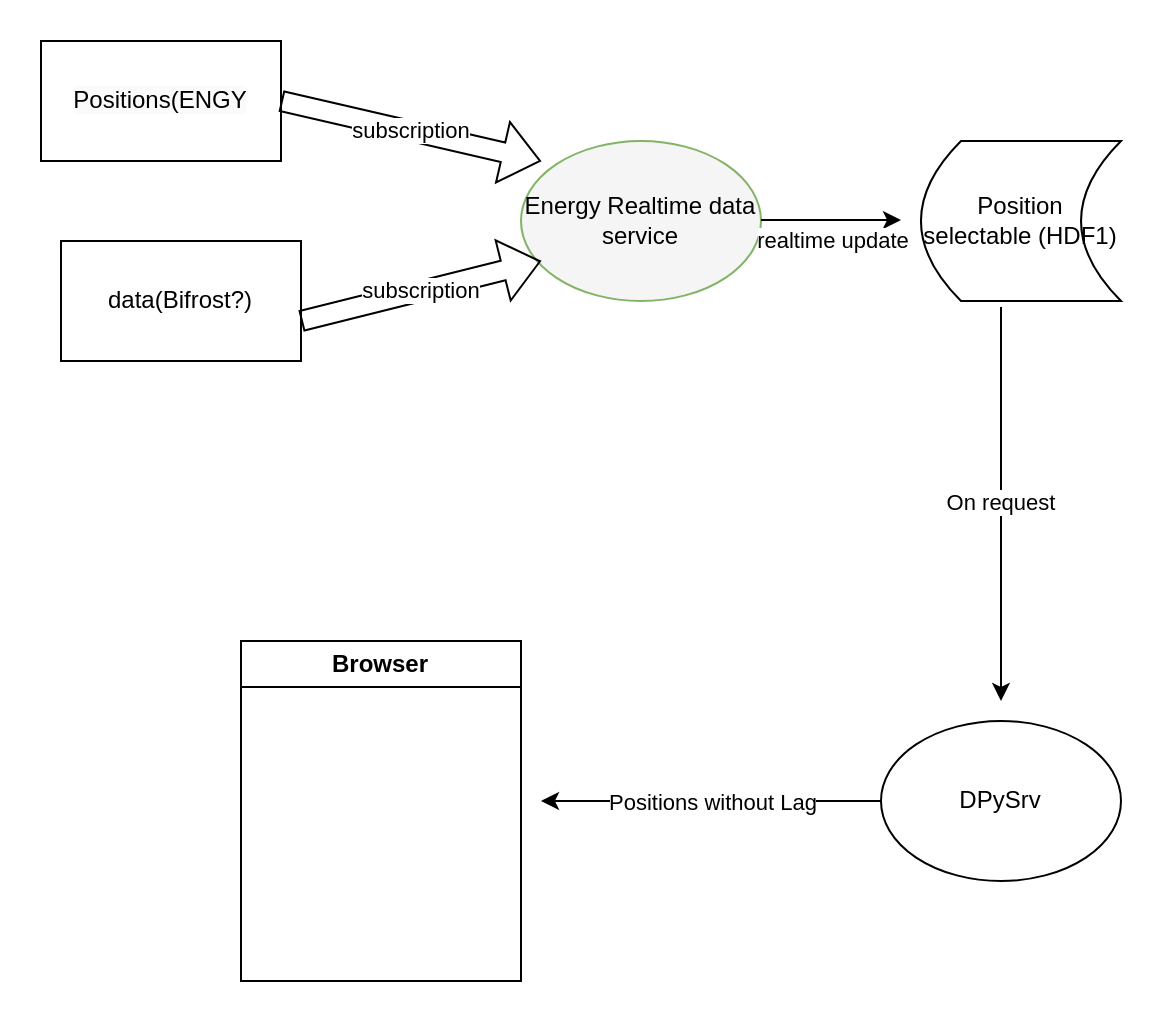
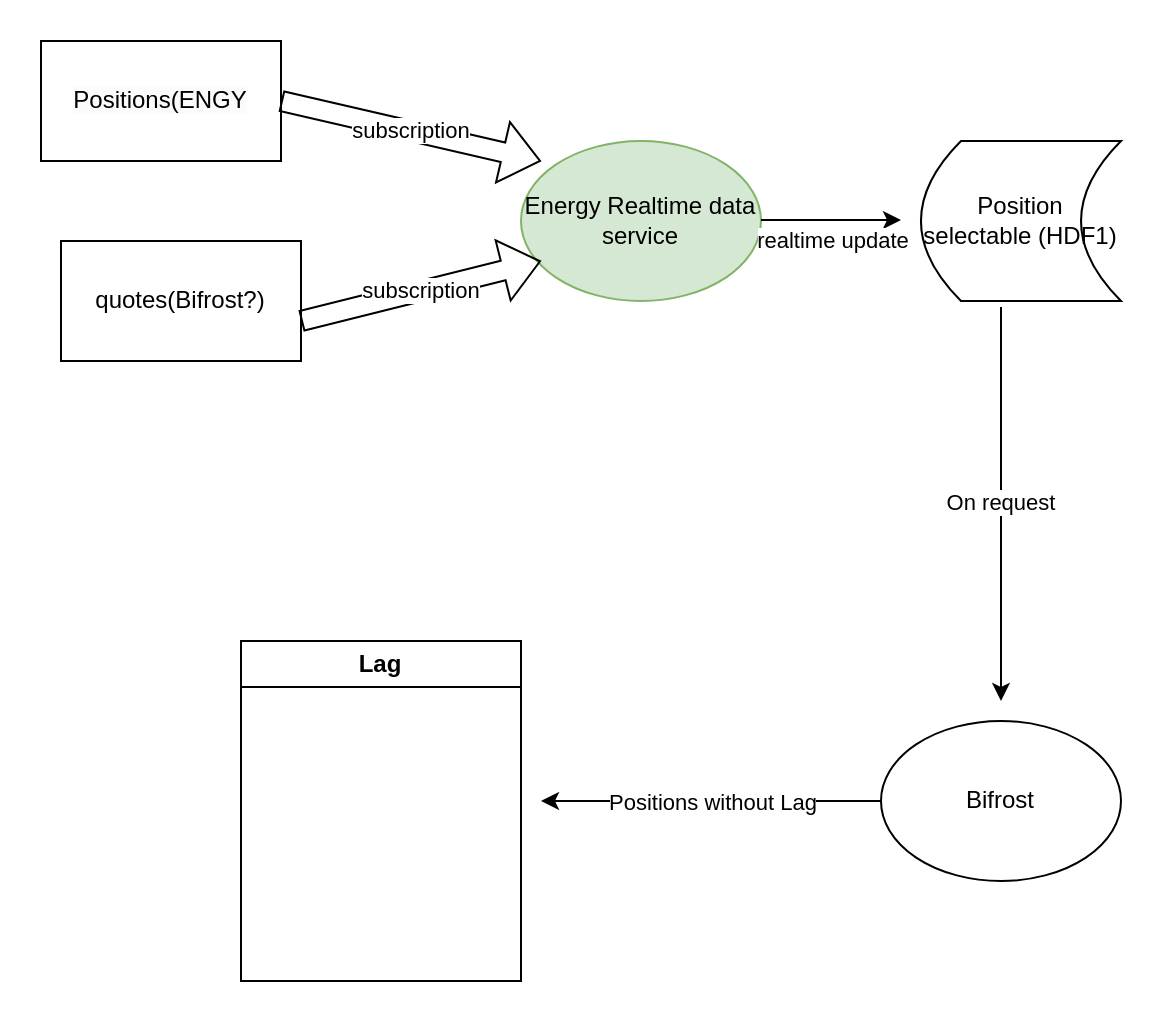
node "Energy Realtime data service": fillcolor #f5f5f5 -> #d5e8d4
node "data(Bifrost?)": label "data(Bifrost?)" -> "quotes(Bifrost?)"
node "Browser": label "Browser" -> "Lag"
node "DPySrv": label "DPySrv" -> "Bifrost"
